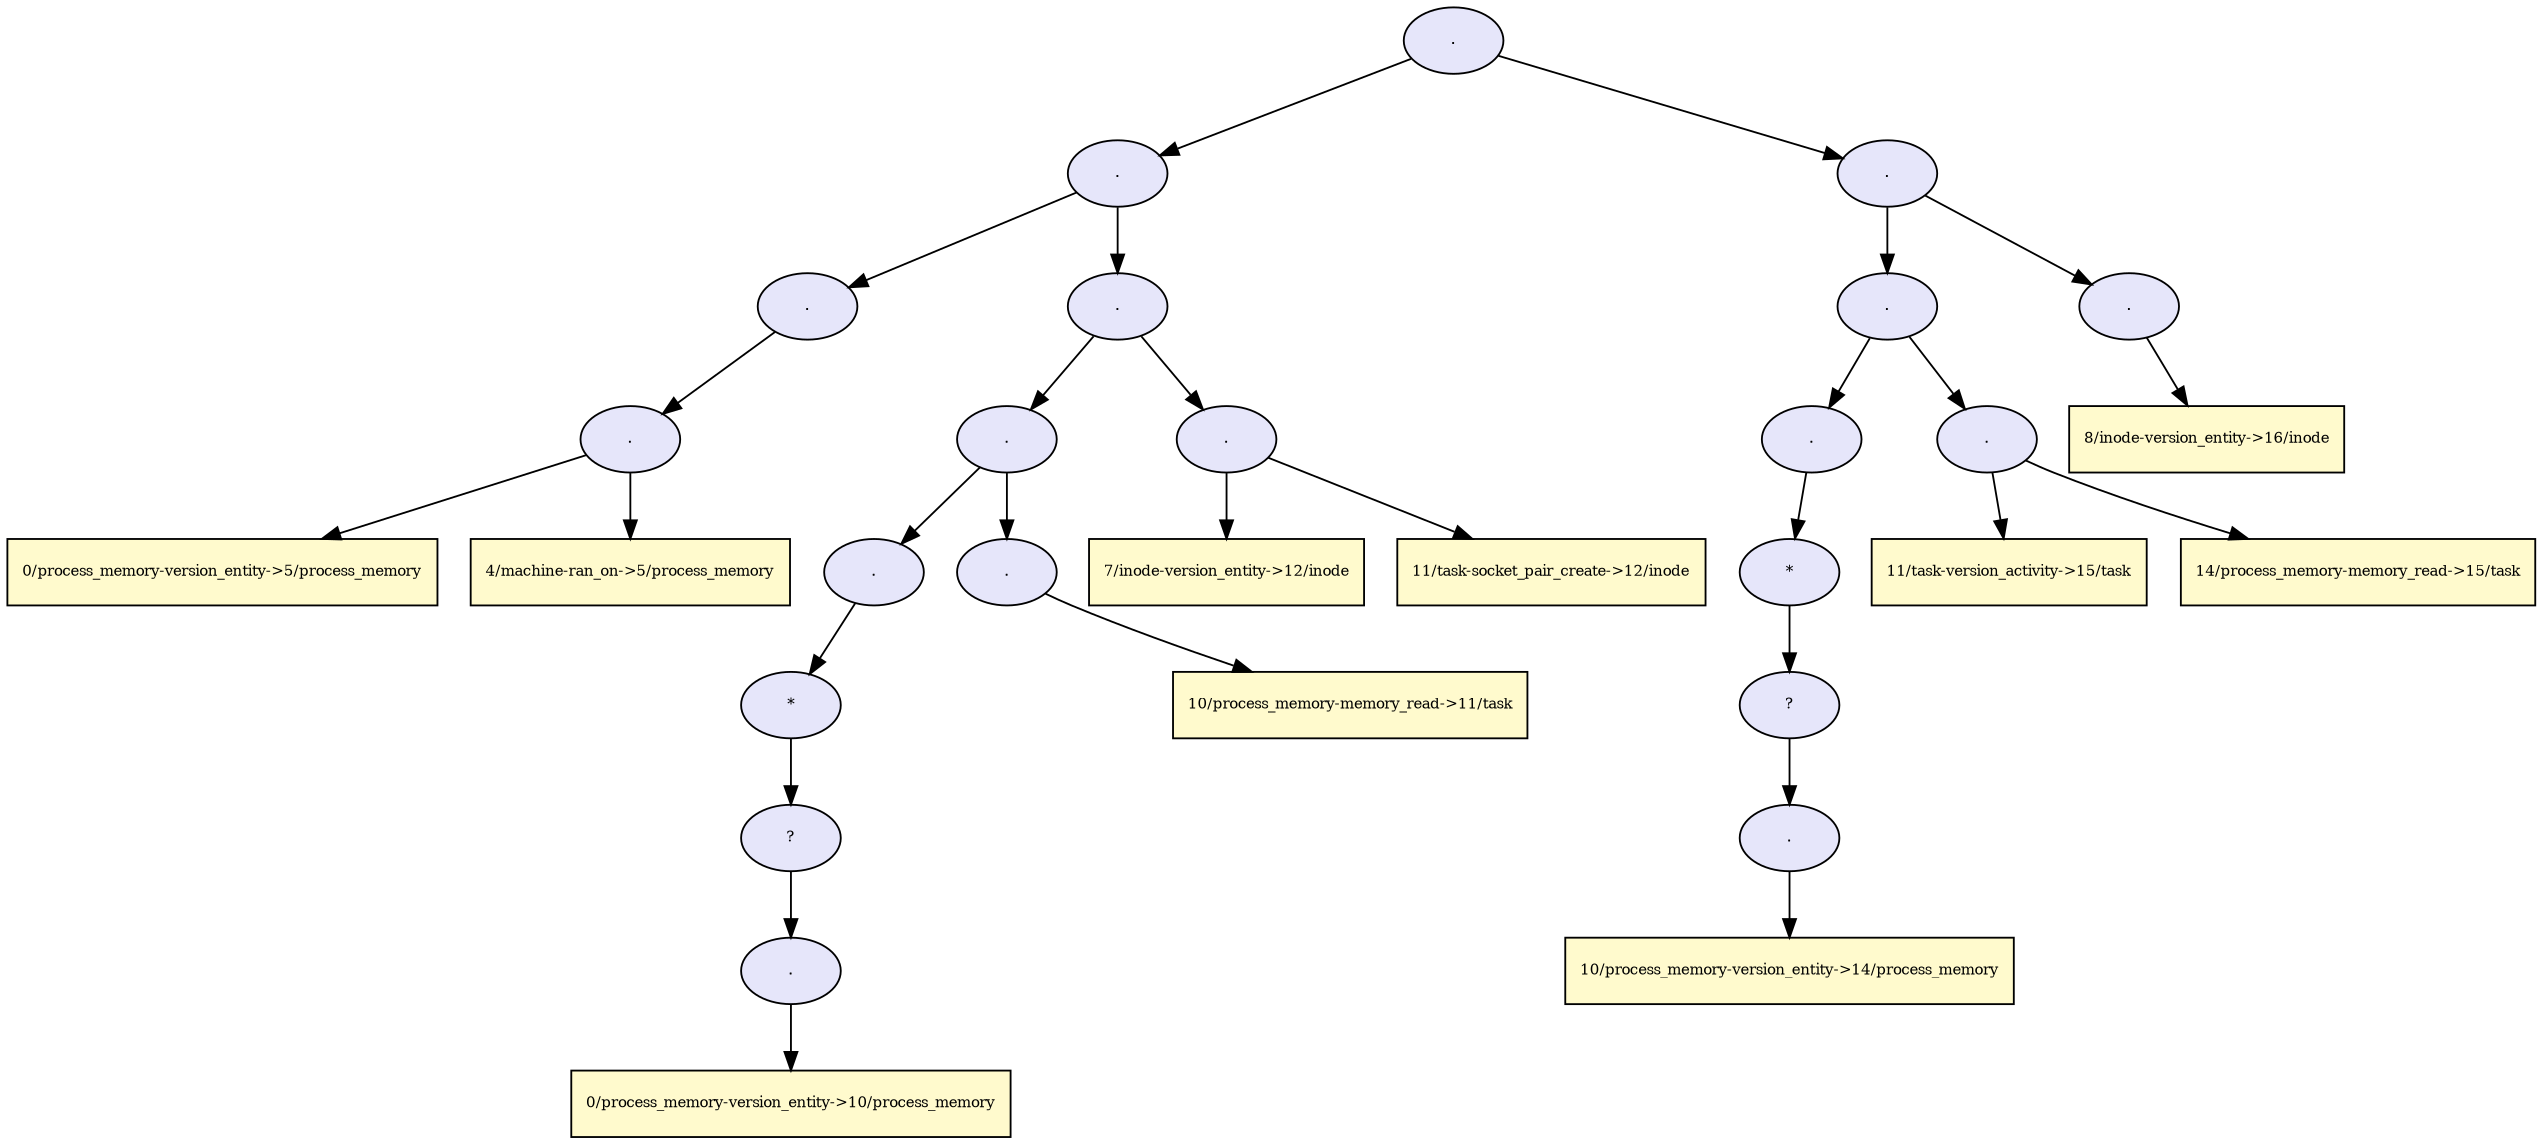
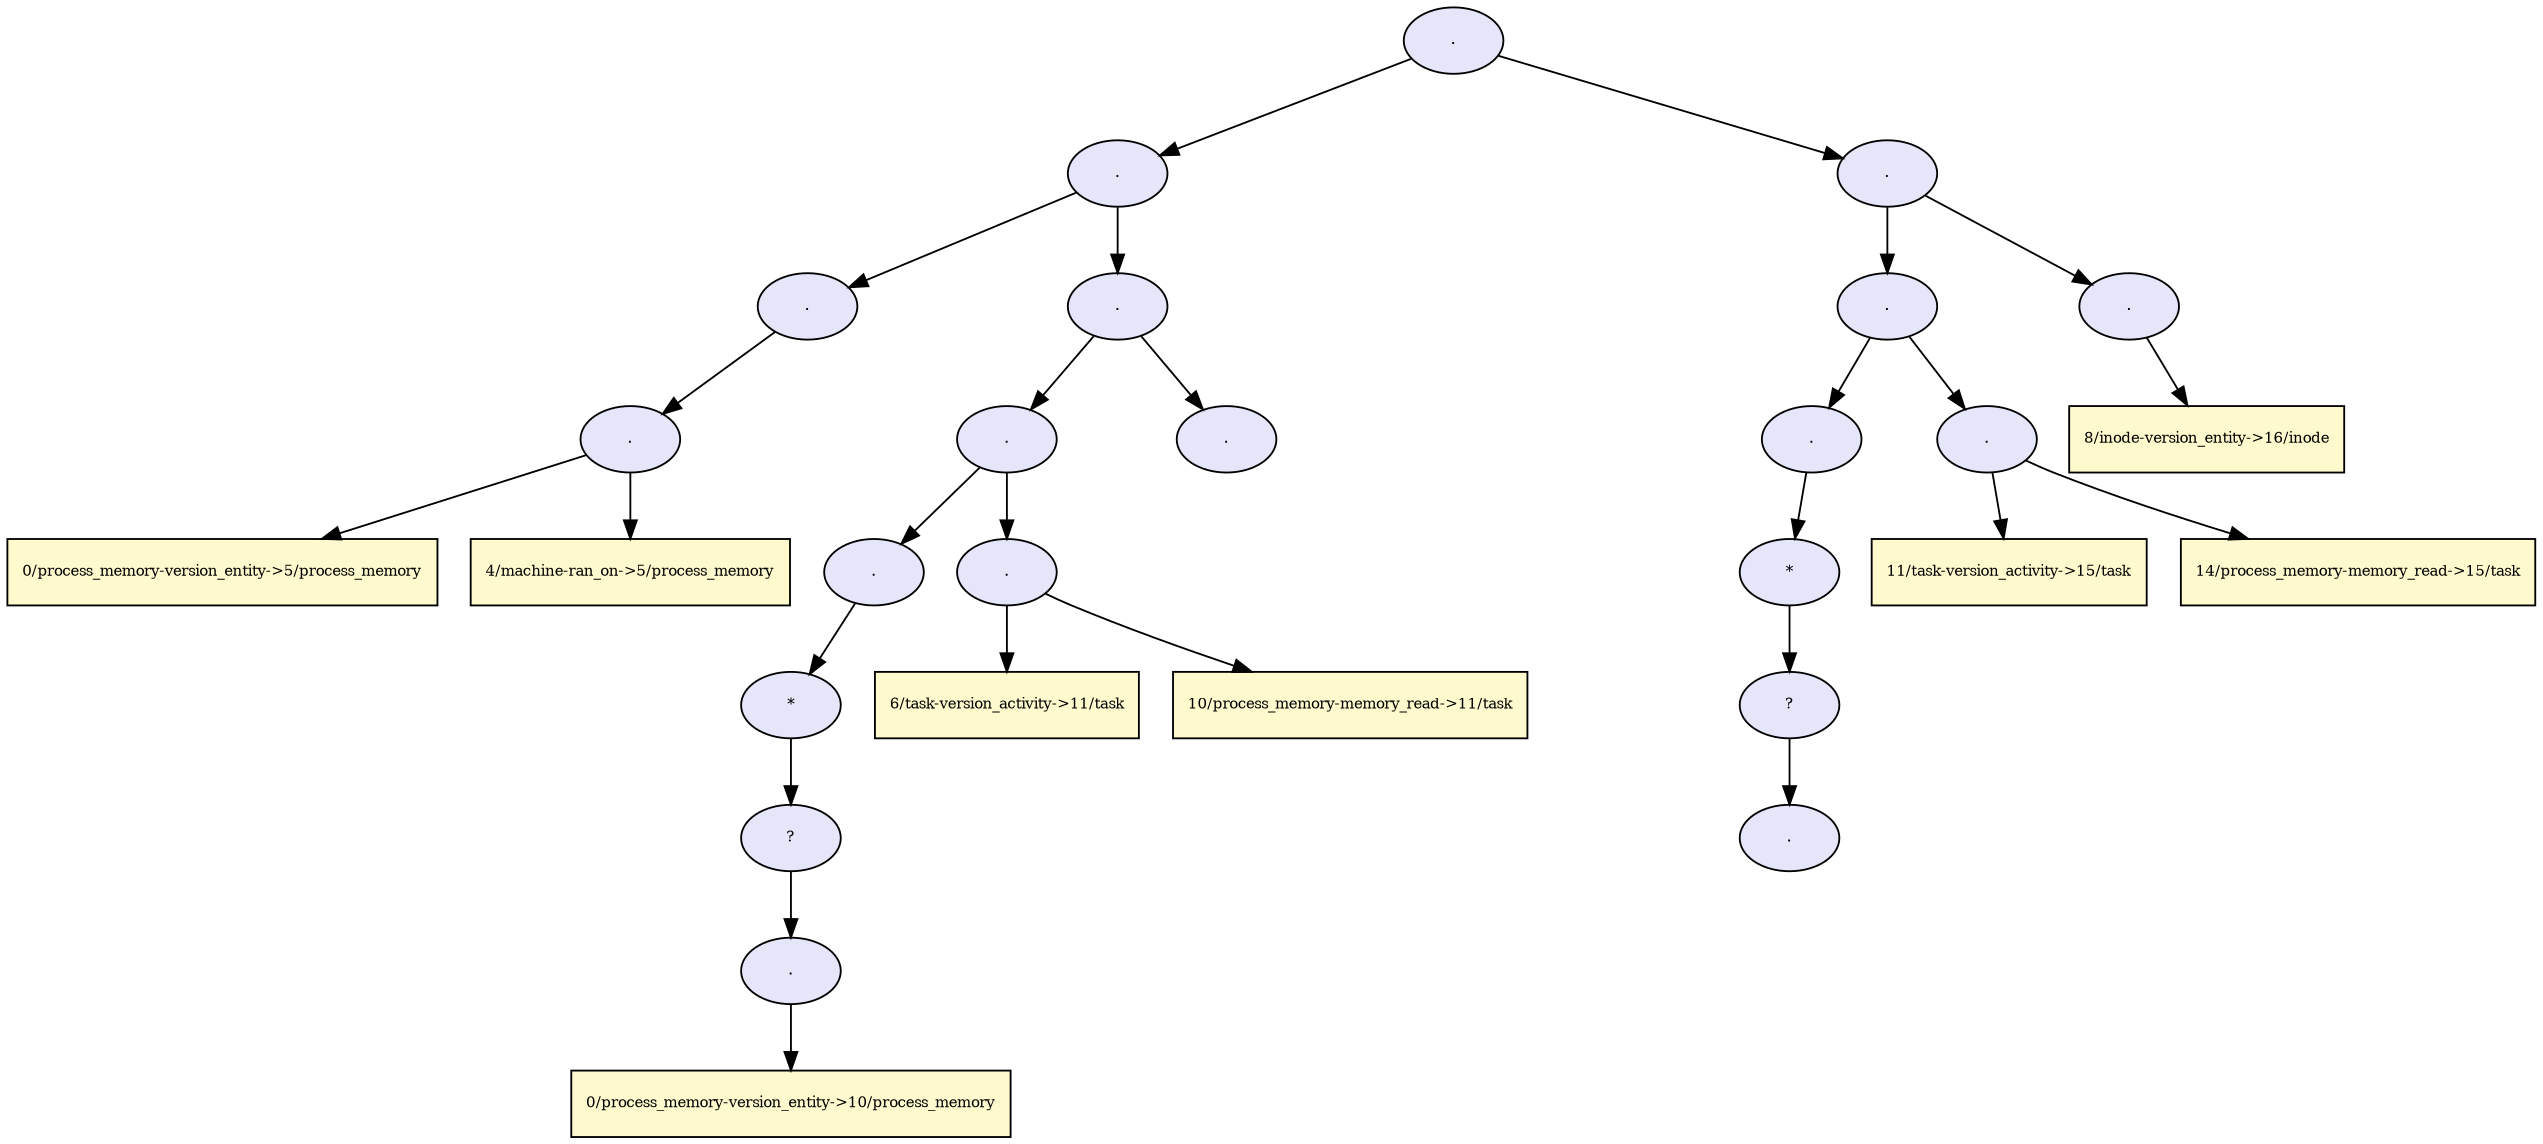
node "7/inode-version_entity->12/inode": removed
node "11/task-socket_pair_create->12/inode": removed
node "6/task-version_activity->11/task": added
node "10/process_memory-version_entity->14/process_memory": removed
